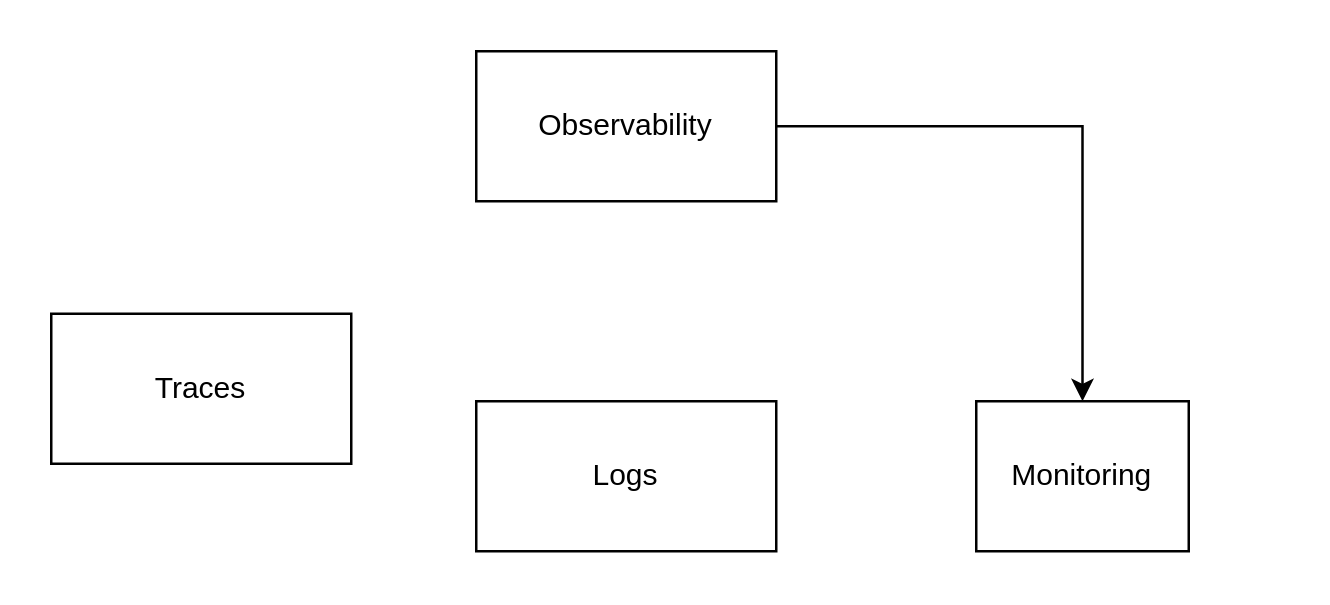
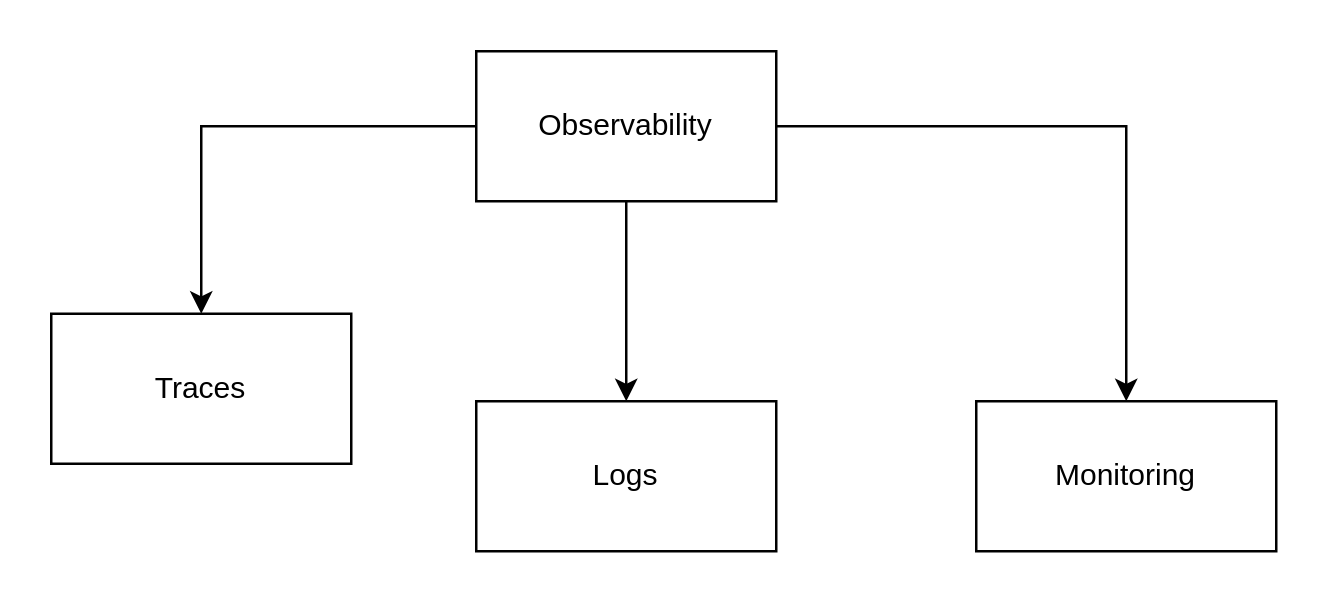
edge "Observability" -> "Traces": added
edge "Observability" -> "Logs": added
node "Monitoring": size 213x150 -> 300x150
